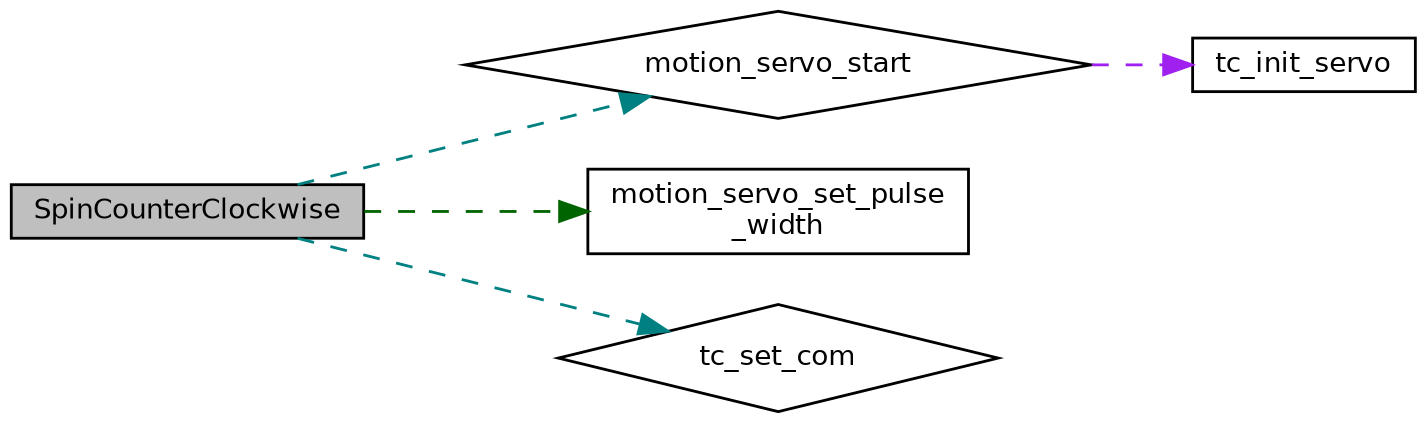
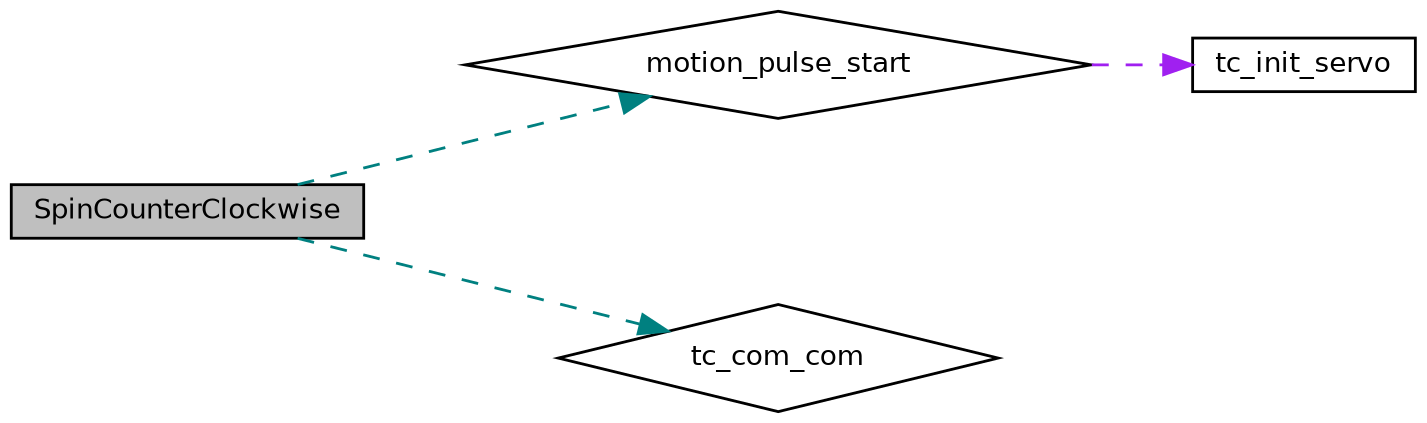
node "motion_servo_start": label "motion_servo_start" -> "motion_pulse_start"
node "motion_servo_set_pulse _width": removed
node "tc_set_com": label "tc_set_com" -> "tc_com_com"
